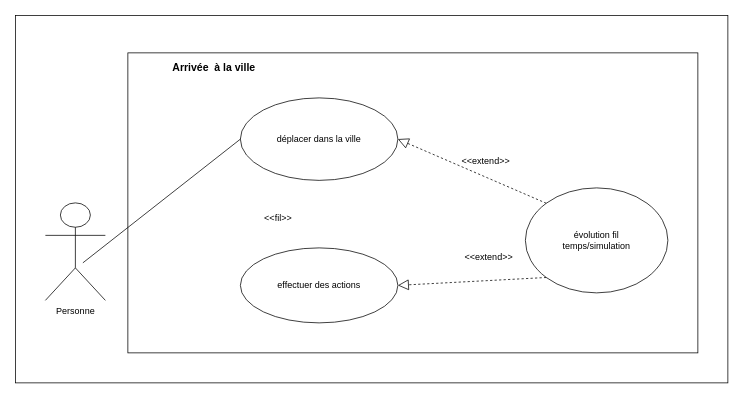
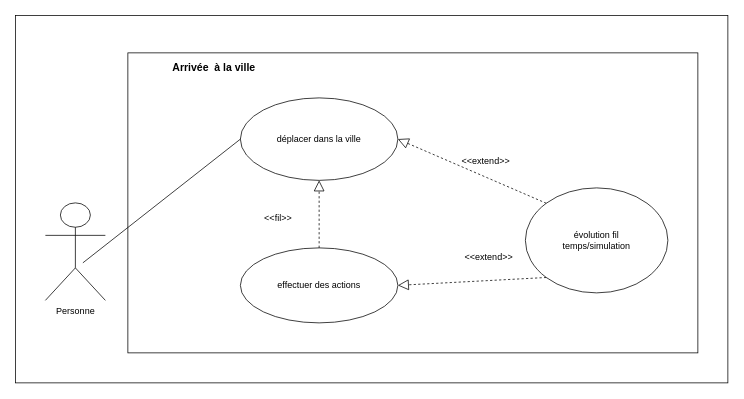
edge "effectuer des actions" -> "déplacer dans la ville": added
